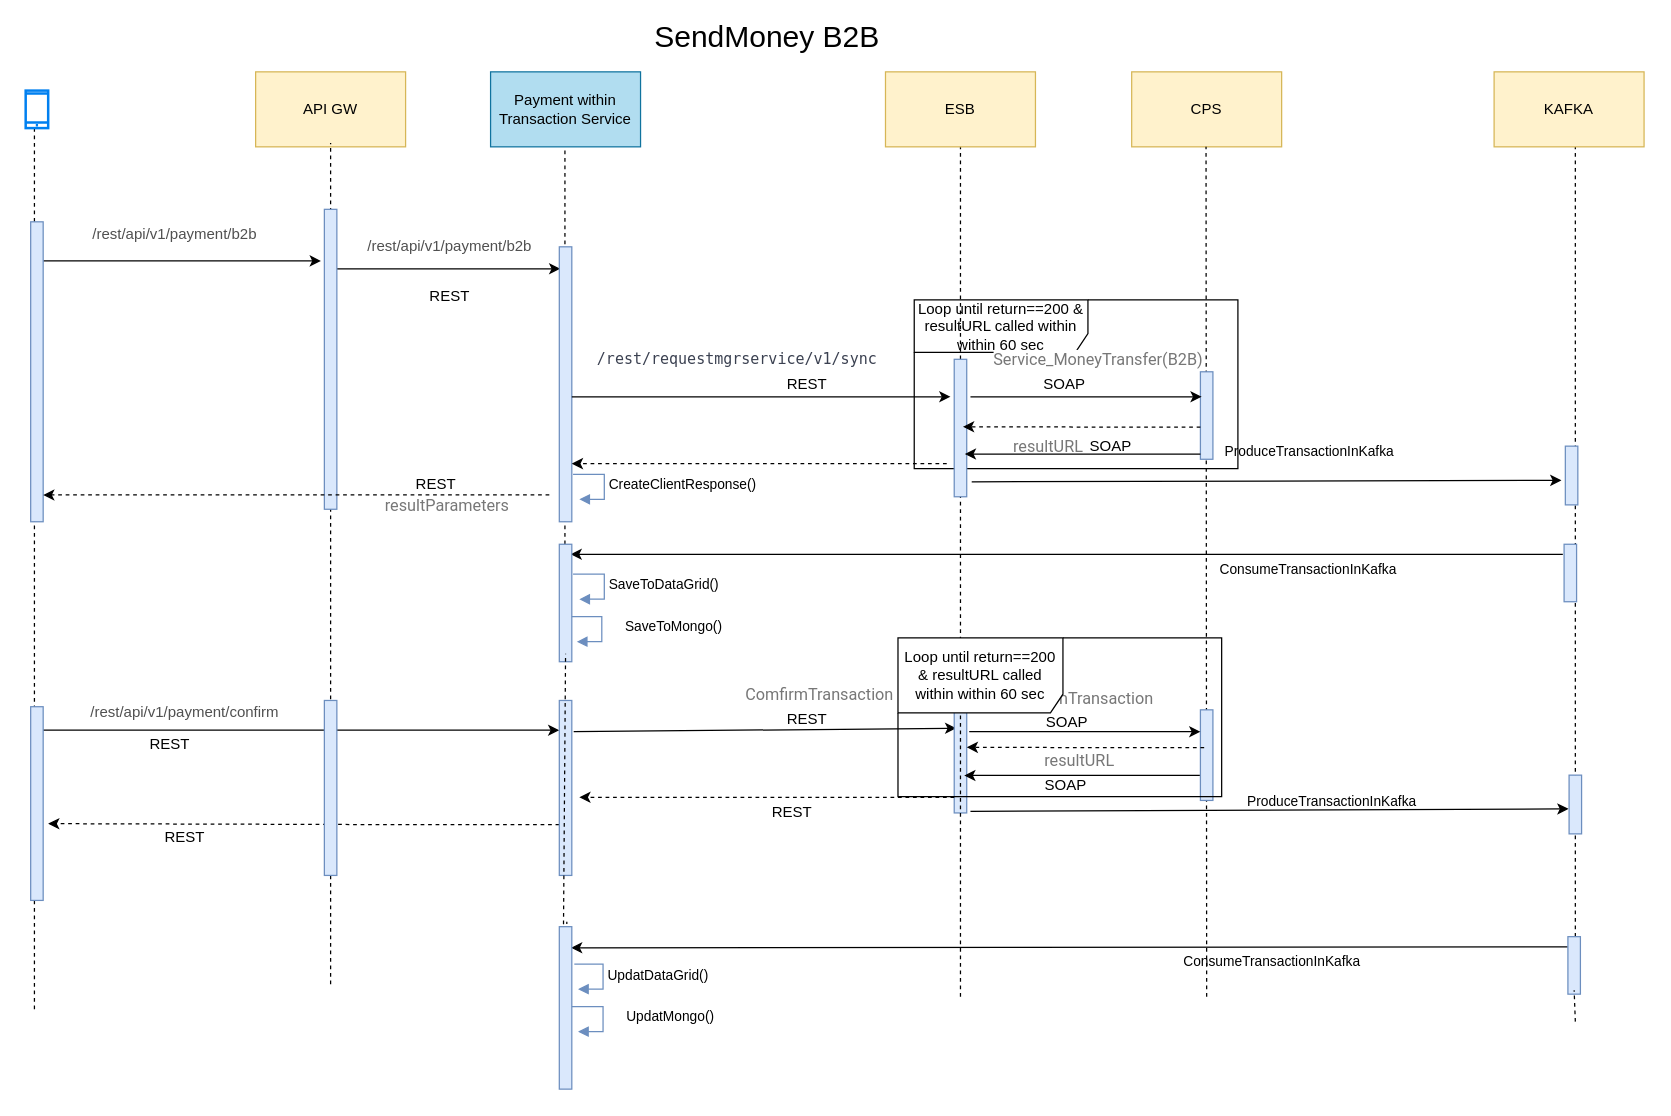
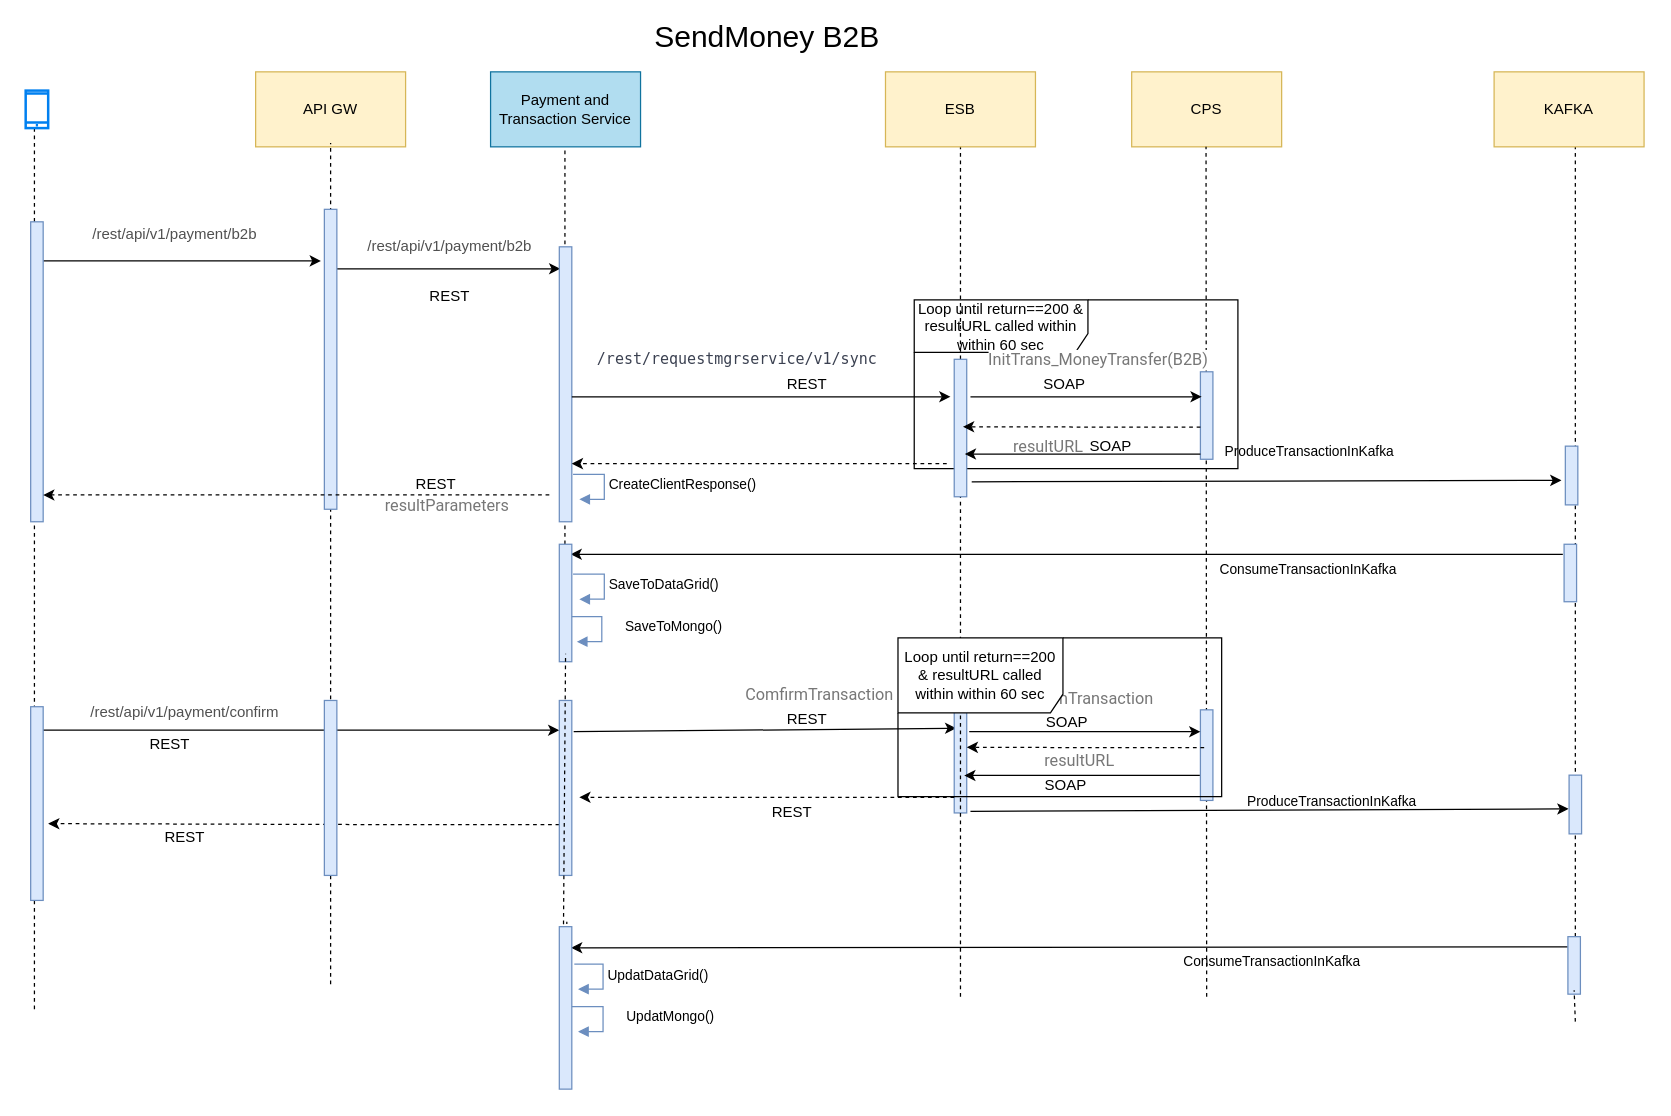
node "Payment within Transaction Service": label "Payment within Transaction Service" -> "Payment and Transaction Service"
node "Service_MoneyTransfer(B2B)": label "Service_MoneyTransfer(B2B)" -> "InitTrans_MoneyTransfer(B2B)"
